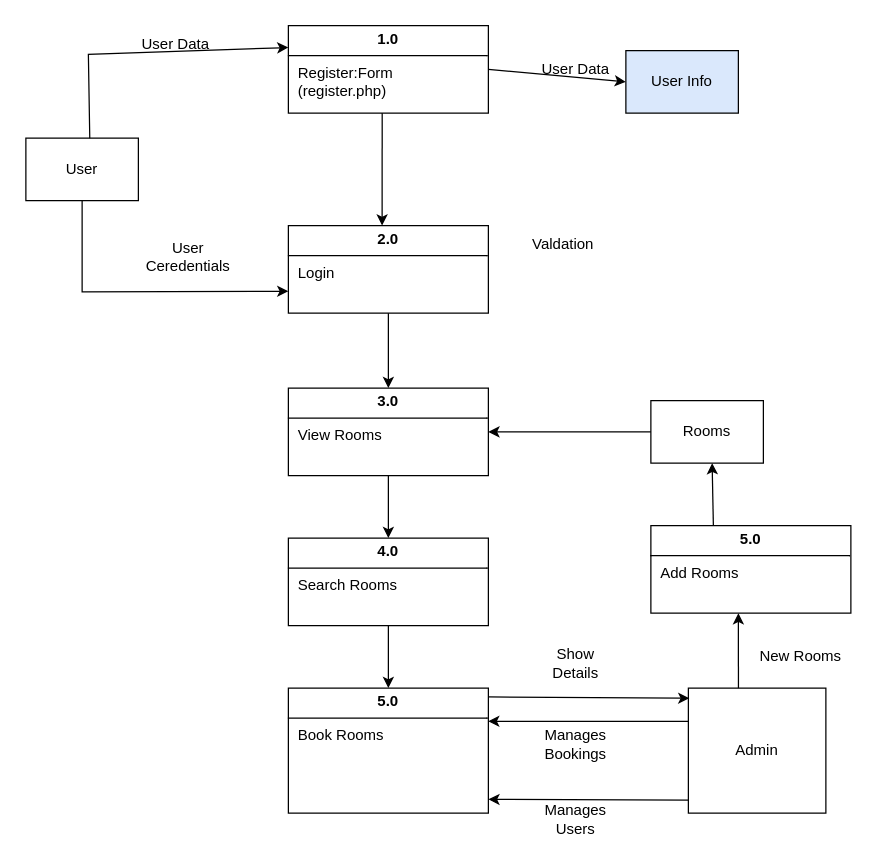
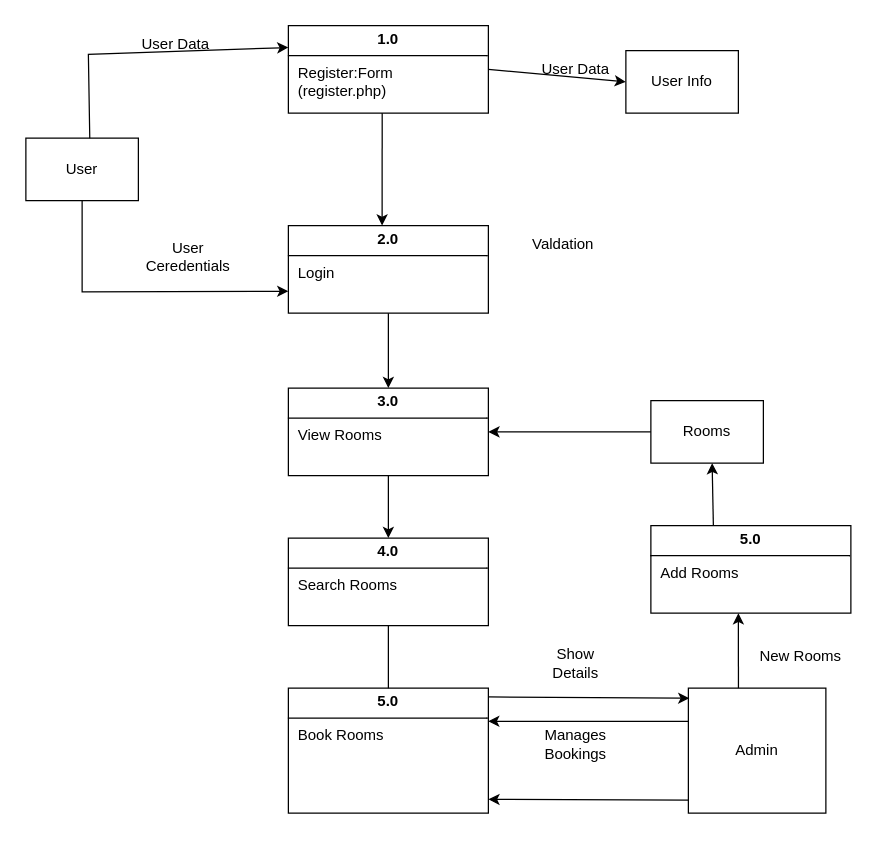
node "User Info": fillcolor #dae8fc -> #ffffff
edge "4.0 Search Rooms" -> "5.0 Book Rooms": arrowhead classic -> none
node "Manages Users": removed
